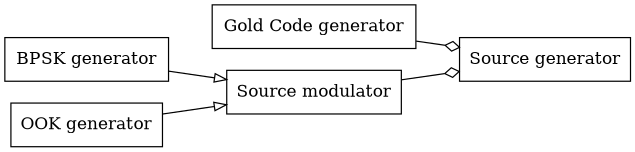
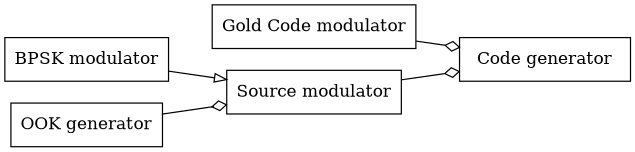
node "Gold Code generator": label "Gold Code generator" -> "Gold Code modulator"
node "BPSK generator": label "BPSK generator" -> "BPSK modulator"
node "Source generator": label "Source generator" -> "Code generator"
edge "OOK generator" -> "Source modulator": arrowhead empty -> ediamond
